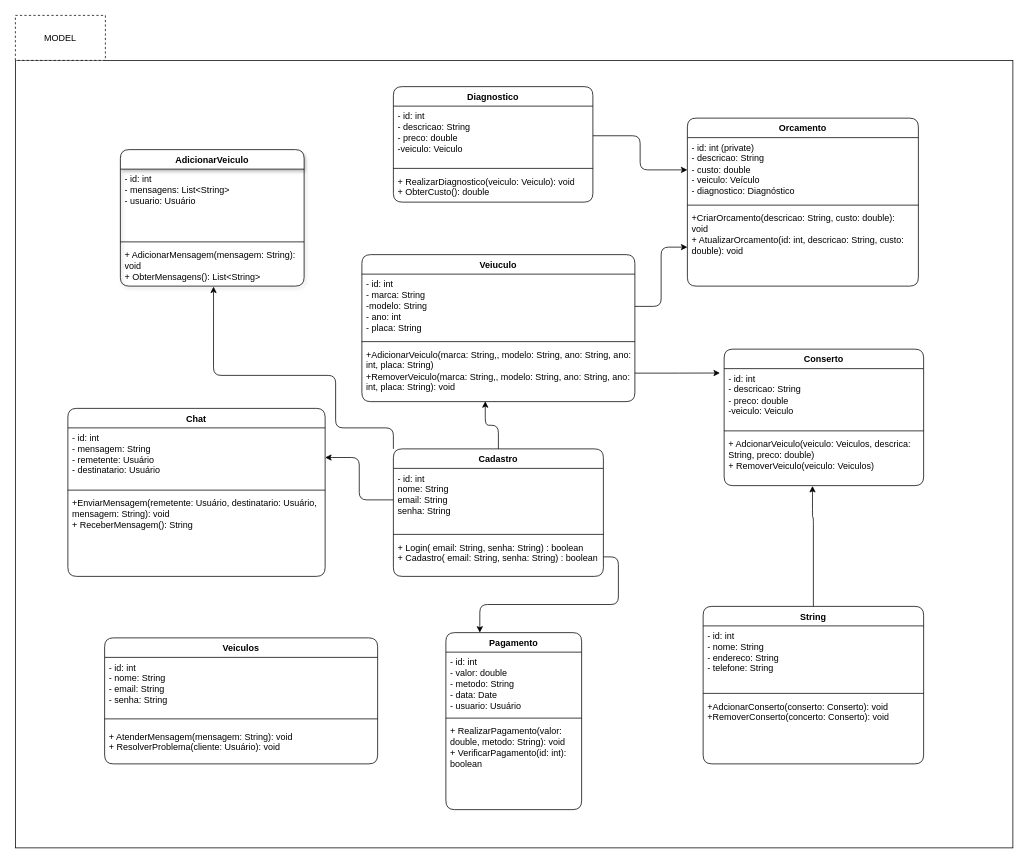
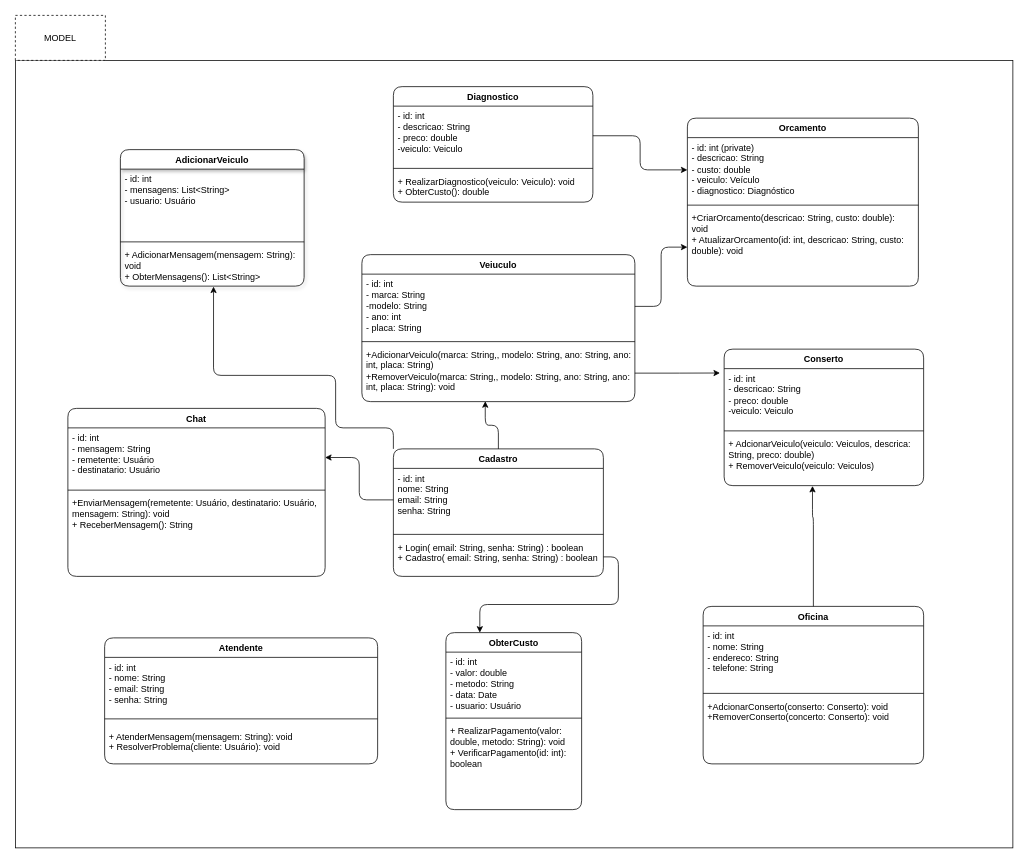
node "String": label "String" -> "Oficina"
node "Pagamento": label "Pagamento" -> "ObterCusto"
node "Veiculos": label "Veiculos" -> "Atendente"
